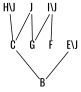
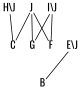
edge "J" -- "F": added
edge "C" -- "B": removed
